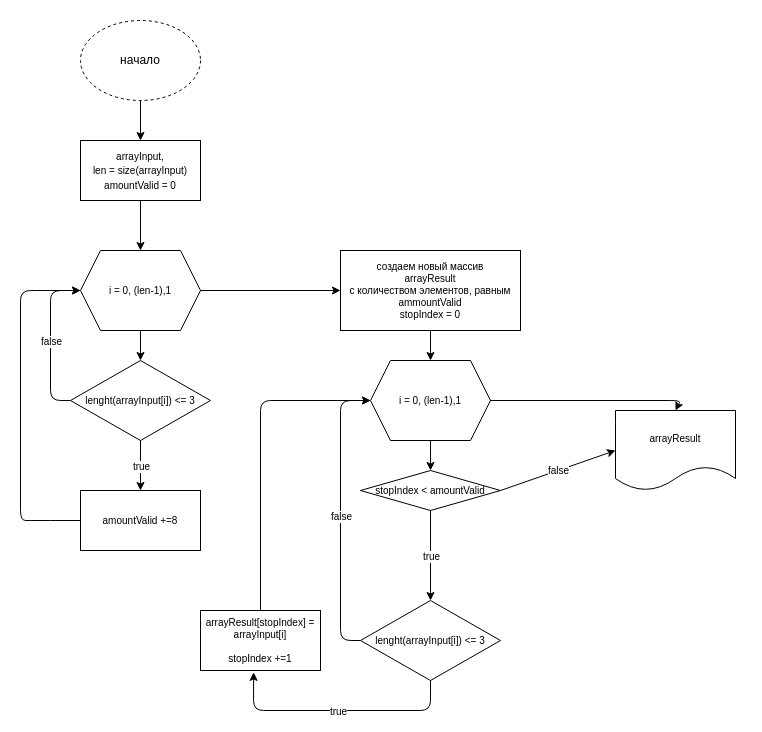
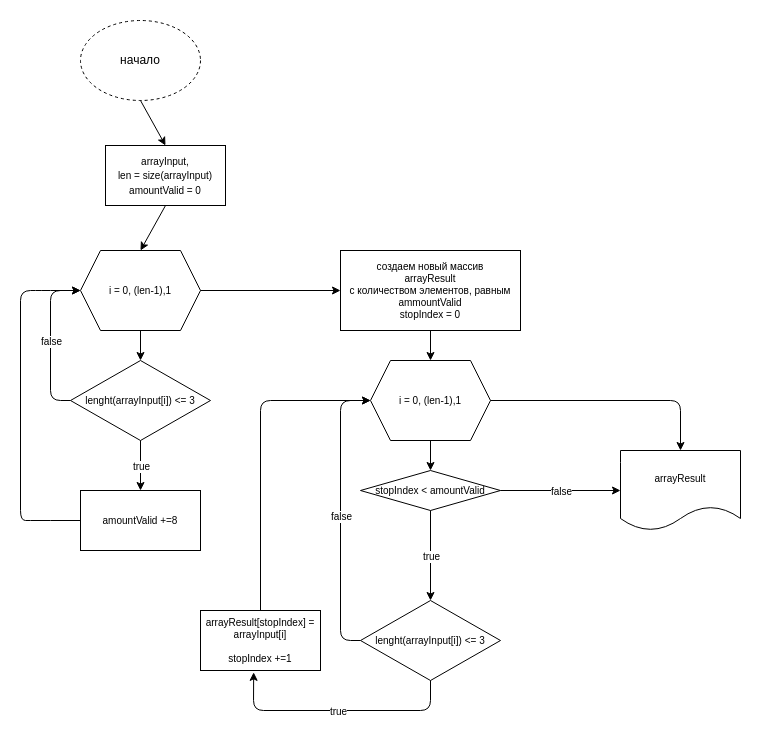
node "arrayInput, len = size(arrayInput) amountValid = 0": moved (141, 171) -> (166, 176)
node "arrayResult": moved (676, 451) -> (681, 491)
